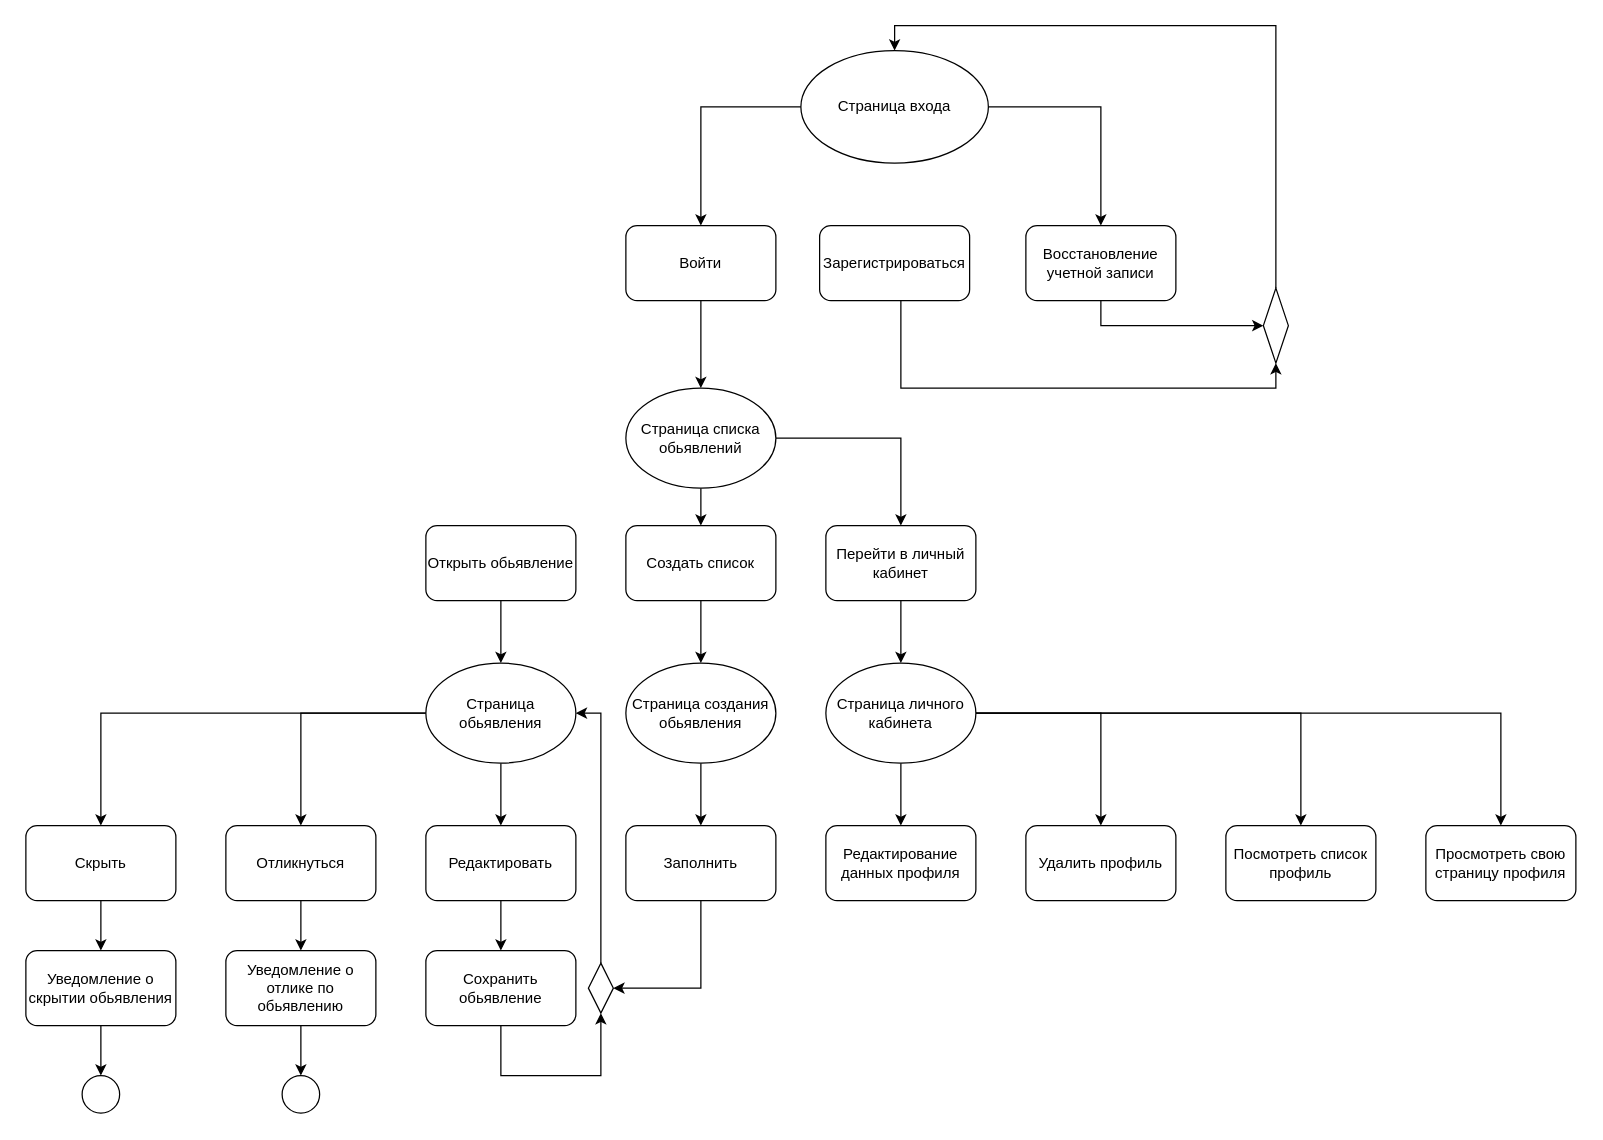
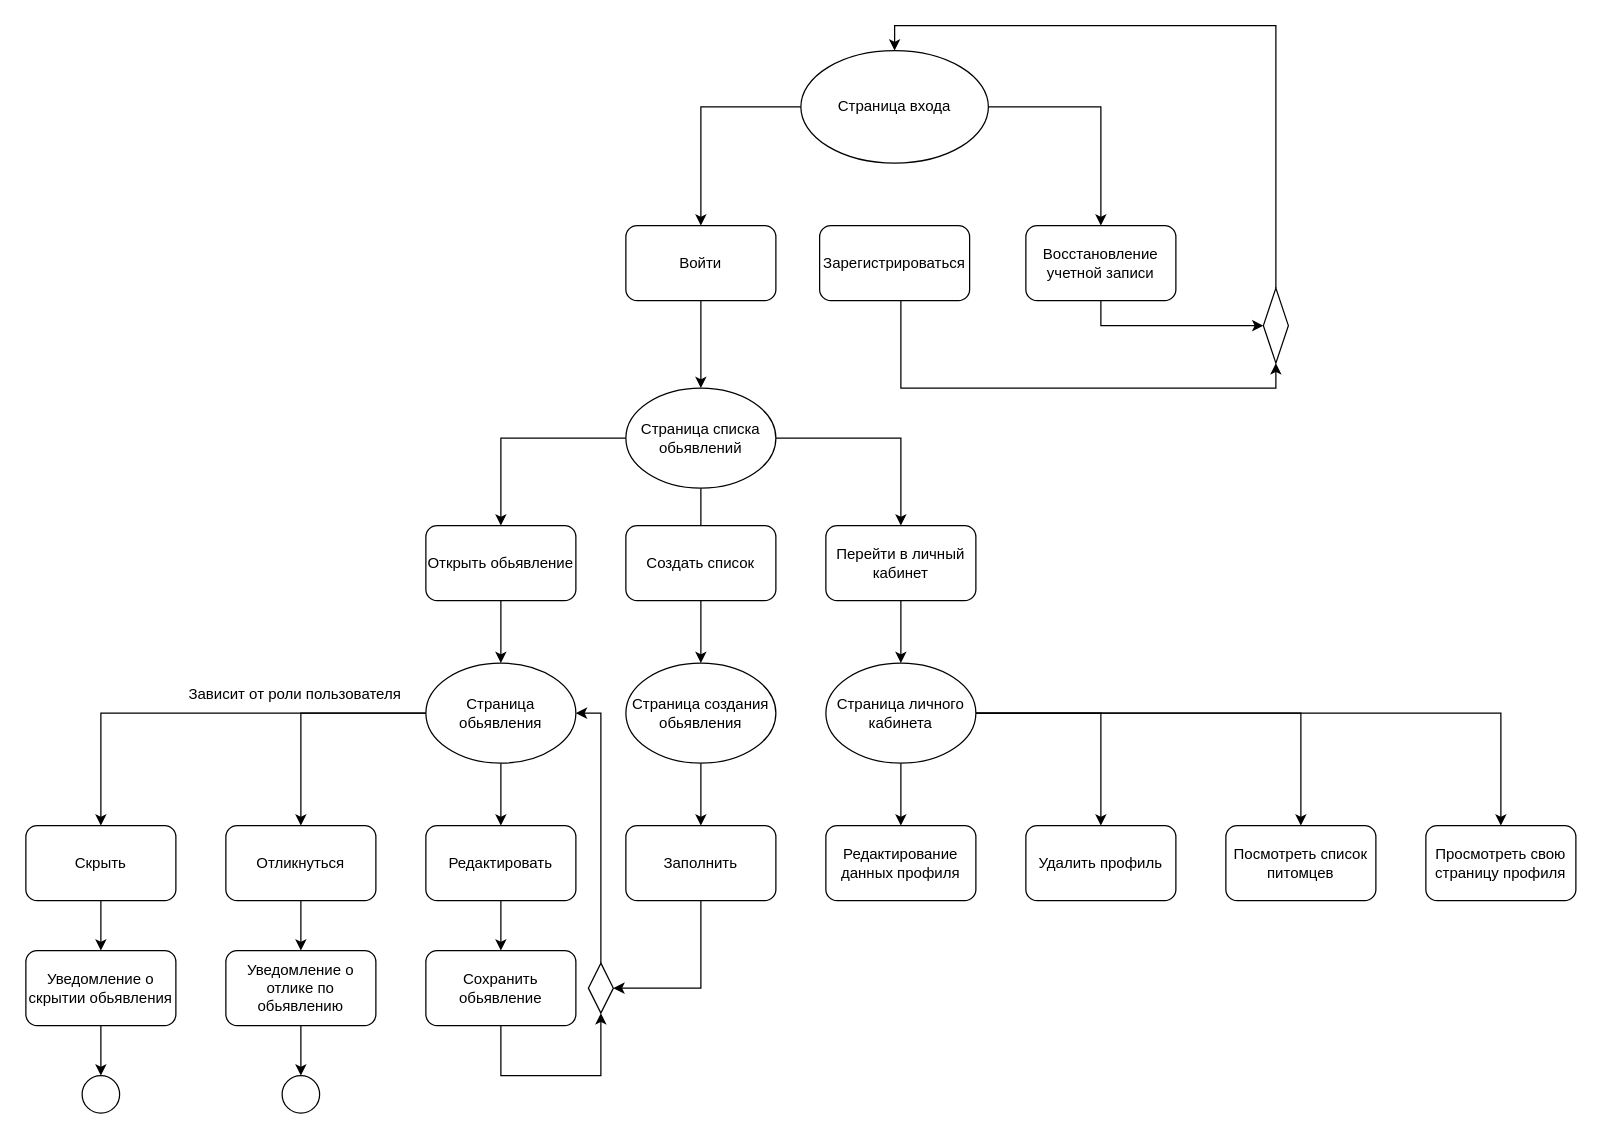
edge "Страница списка обьявлений" -> "Открыть обьявление": added
edge "Страница списка обьявлений" -> "Создать список": arrowhead classic -> none
node "Зависит от роли пользователя": added
node "Посмотреть список профиль": label "Посмотреть список профиль" -> "Посмотреть список питомцев"
